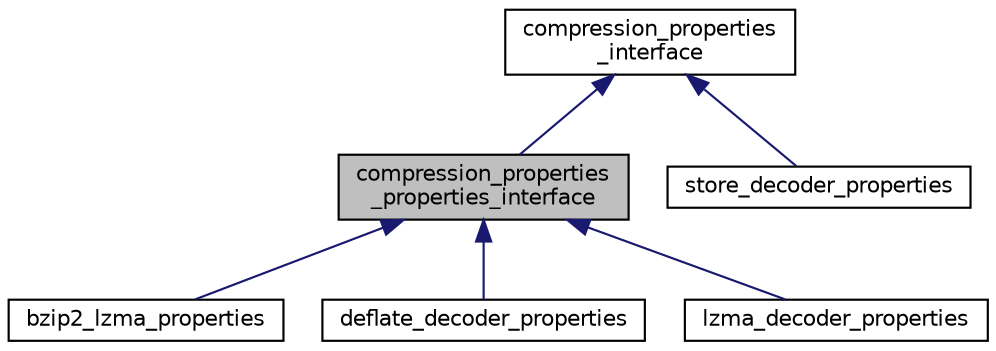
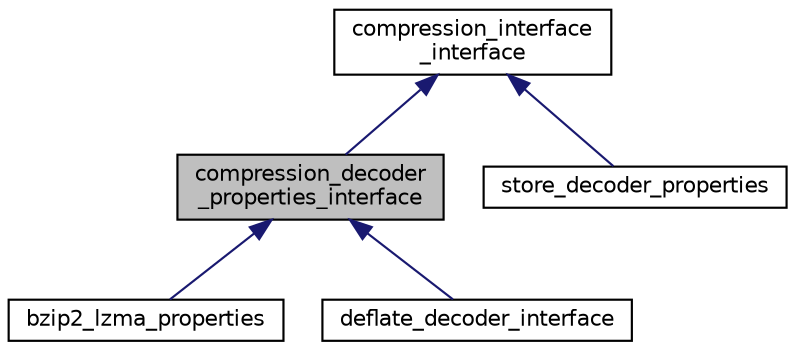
node "compression_properties _interface": label "compression_properties _interface" -> "compression_interface _interface"
node "compression_properties _properties_interface": label "compression_properties _properties_interface" -> "compression_decoder _properties_interface"
node "deflate_decoder_properties": label "deflate_decoder_properties" -> "deflate_decoder_interface"
node "lzma_decoder_properties": removed
